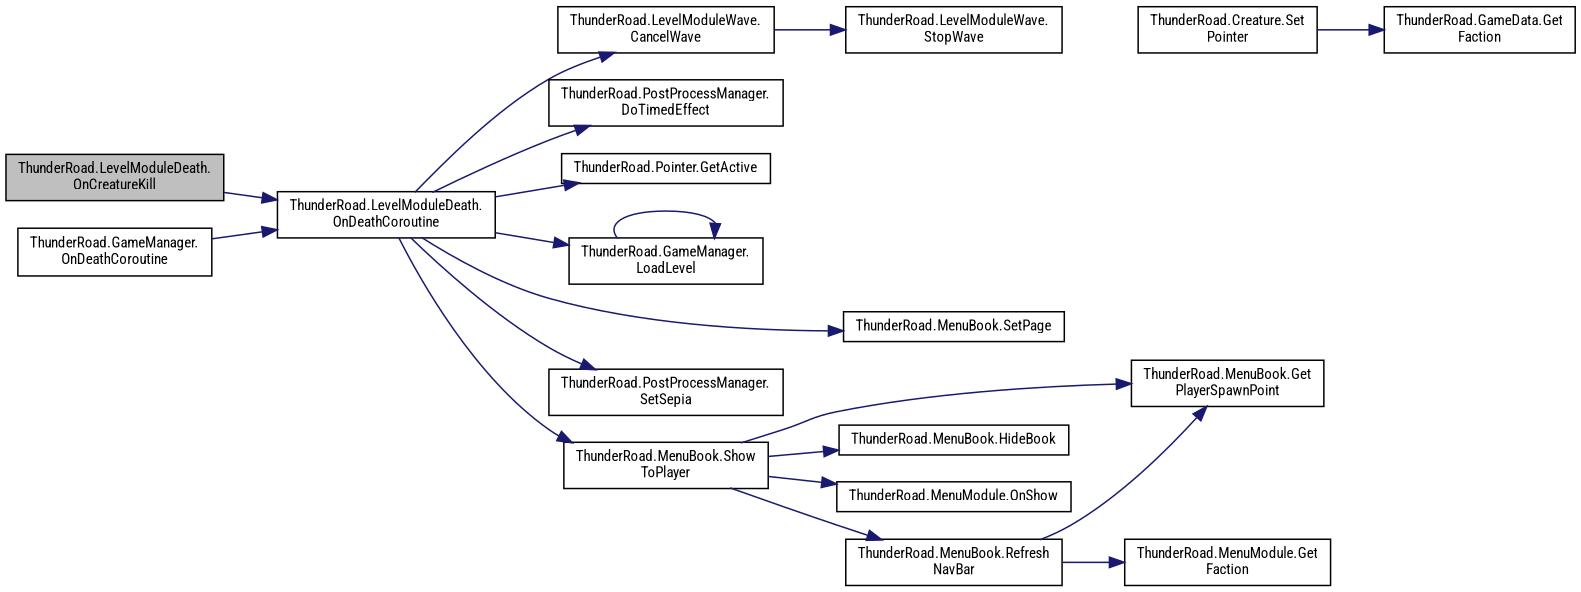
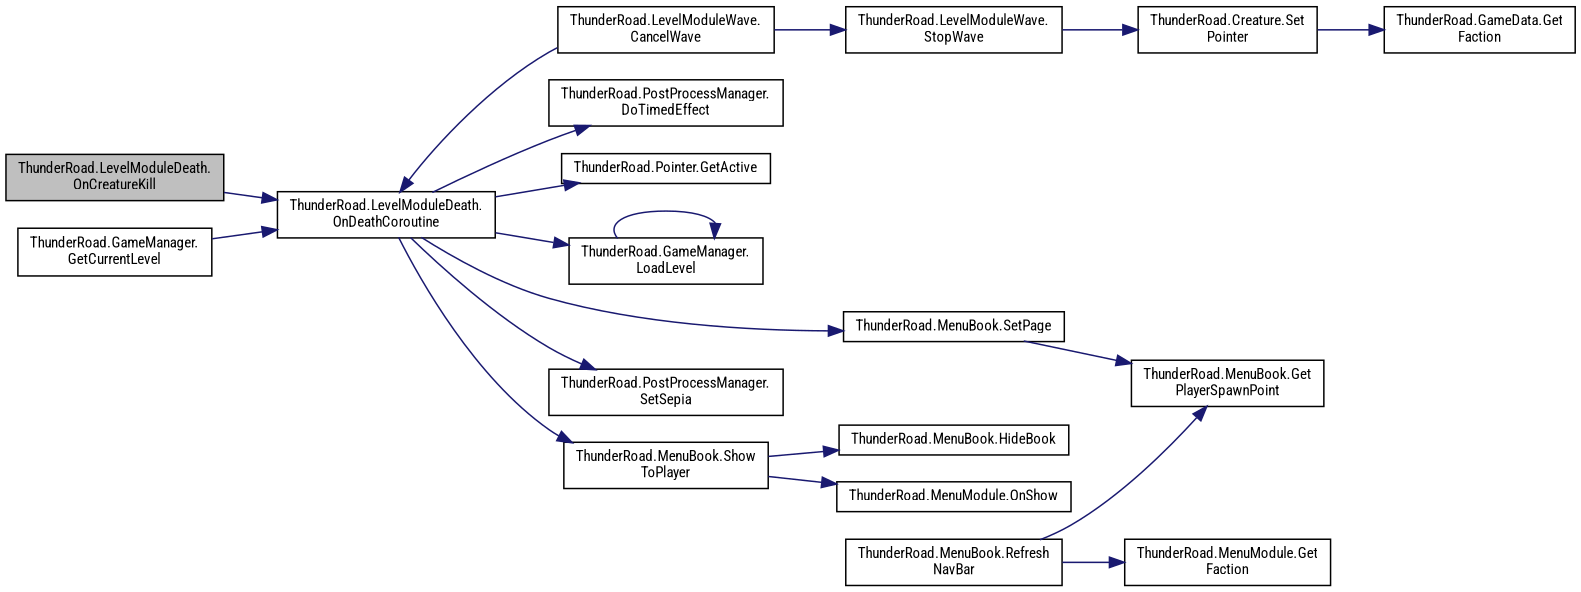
edge "ThunderRoad.LevelModuleWave. StopWave" -> "ThunderRoad.Creature.Set Pointer": added
edge "ThunderRoad.LevelModuleDeath. OnDeathCoroutine" -> "ThunderRoad.LevelModuleWave. CancelWave": reversed
node "ThunderRoad.GameManager. OnDeathCoroutine": label "ThunderRoad.GameManager. OnDeathCoroutine" -> "ThunderRoad.GameManager. GetCurrentLevel"
edge "ThunderRoad.MenuBook.Show ToPlayer" -> "ThunderRoad.MenuBook.Get PlayerSpawnPoint": now "ThunderRoad.MenuBook.SetPage" -> "ThunderRoad.MenuBook.Get PlayerSpawnPoint"
edge "ThunderRoad.MenuBook.Show ToPlayer" -> "ThunderRoad.MenuBook.Refresh NavBar": removed
